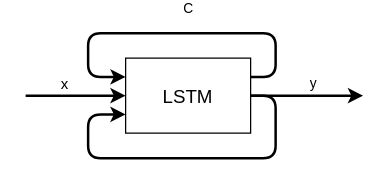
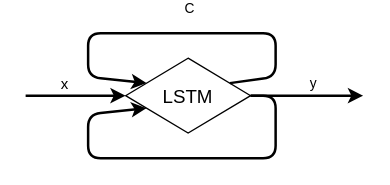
node "LSTM": shape rectangle -> diamond
